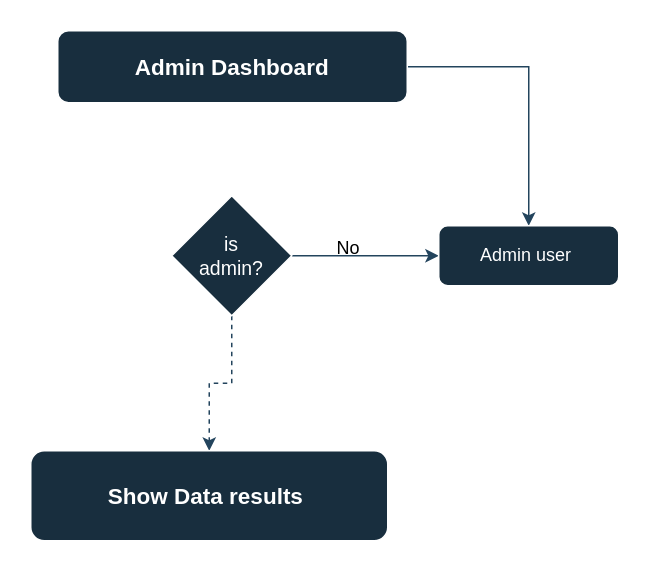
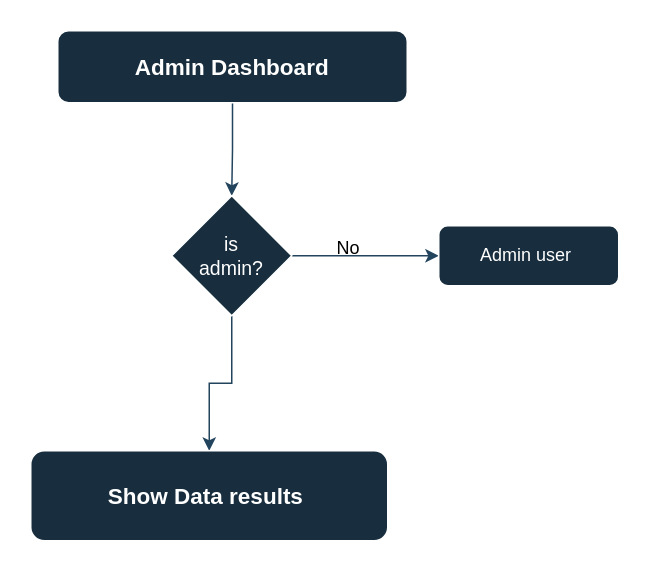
edge "Admin Dashboard" -> "Admin user": now "Admin Dashboard" -> "is admin?"
edge "is admin?" -> "Show Data results": style dashed -> solid
